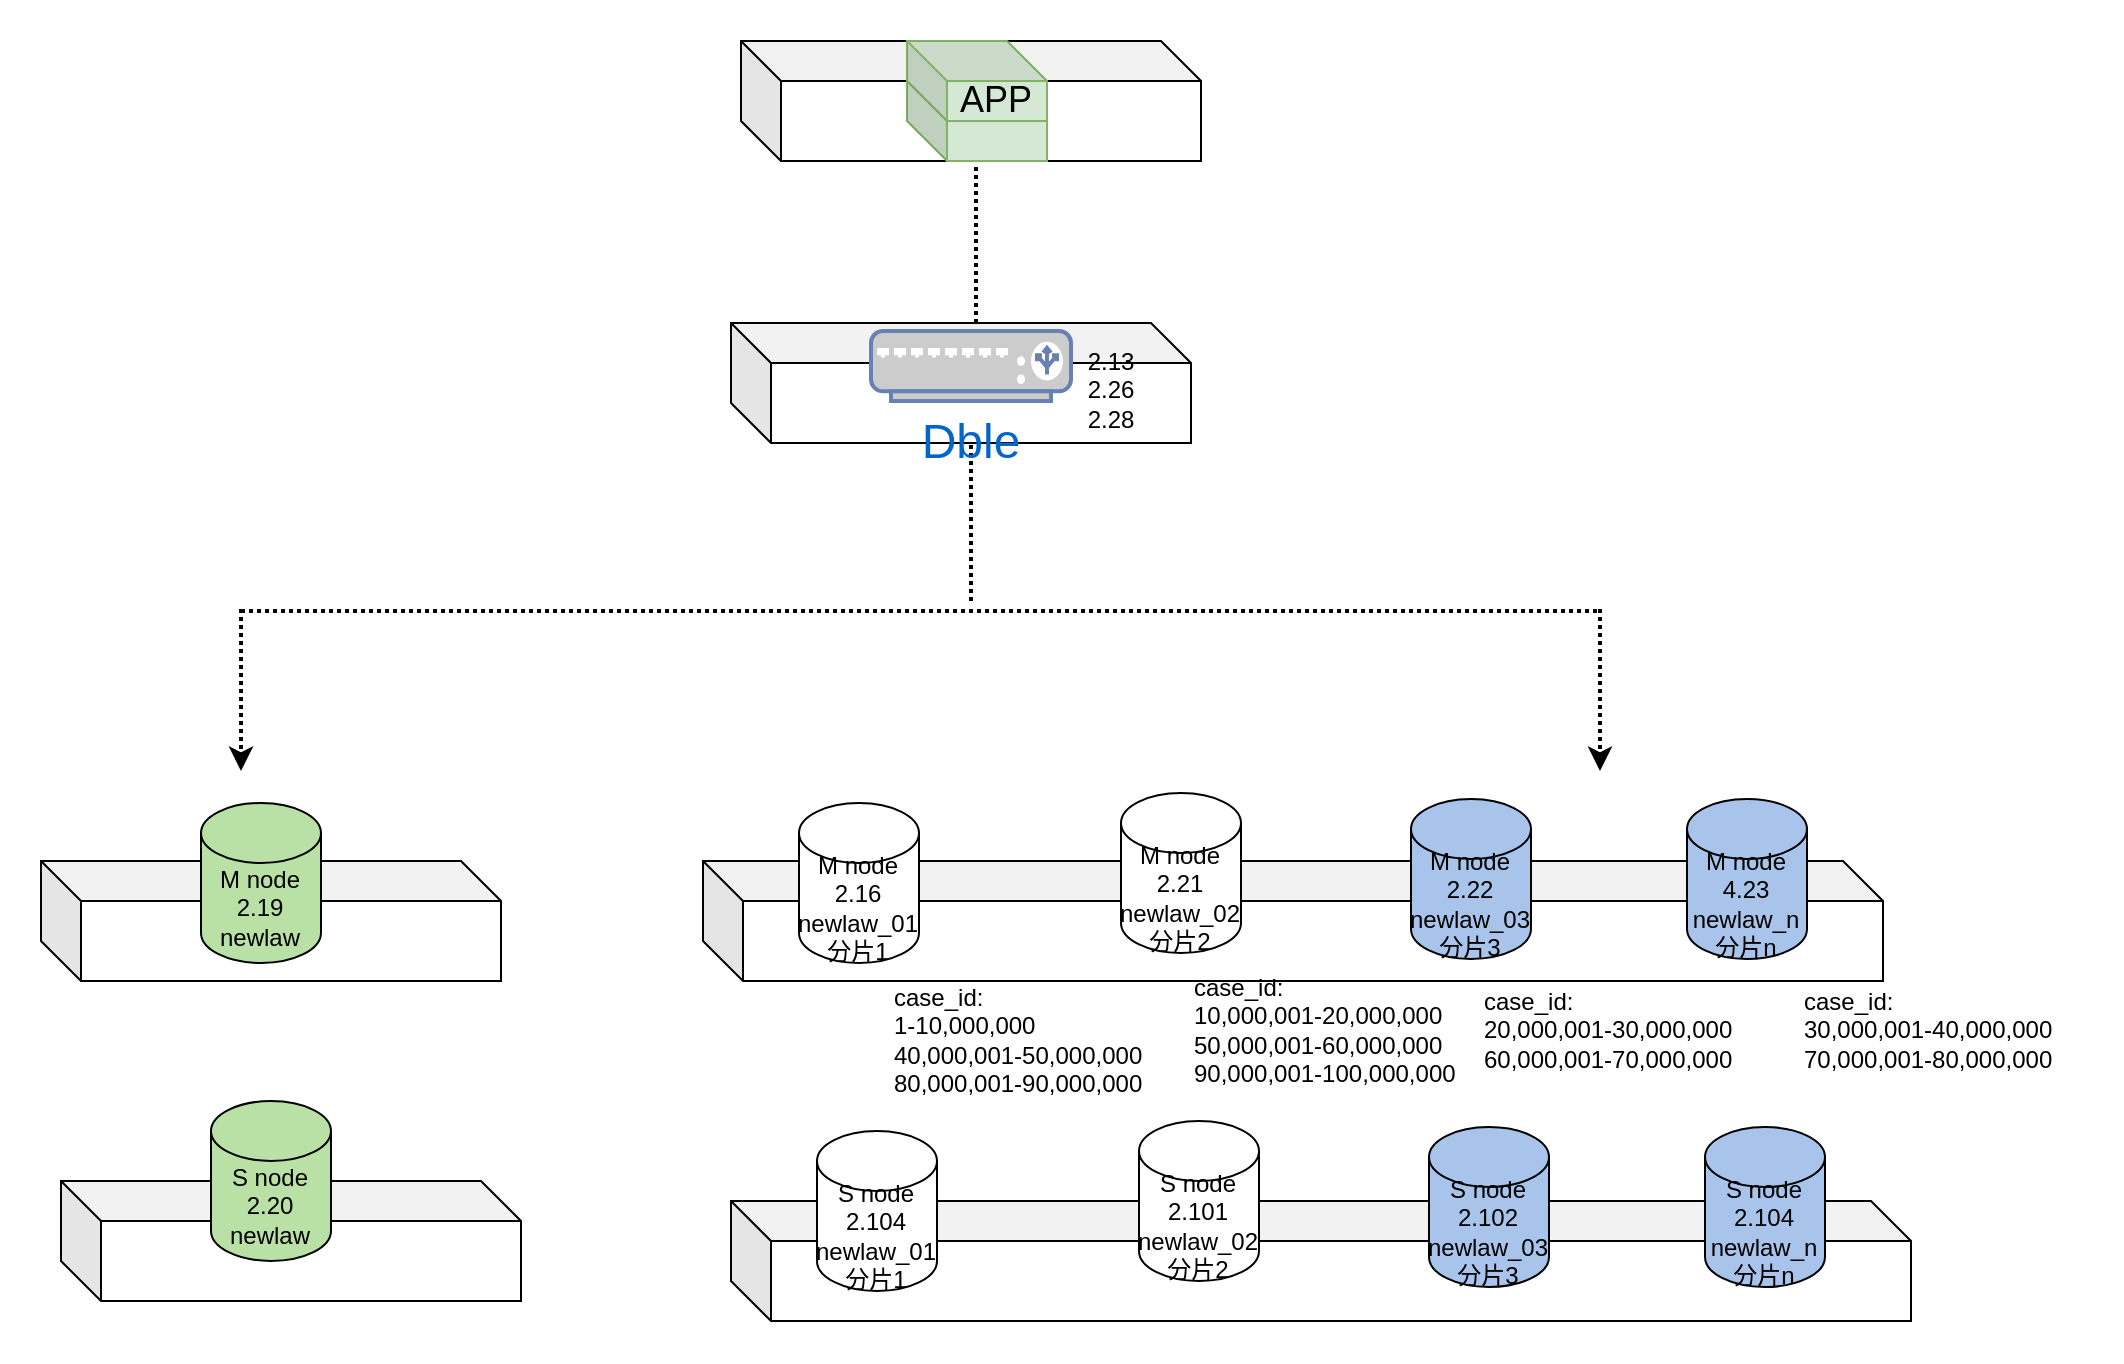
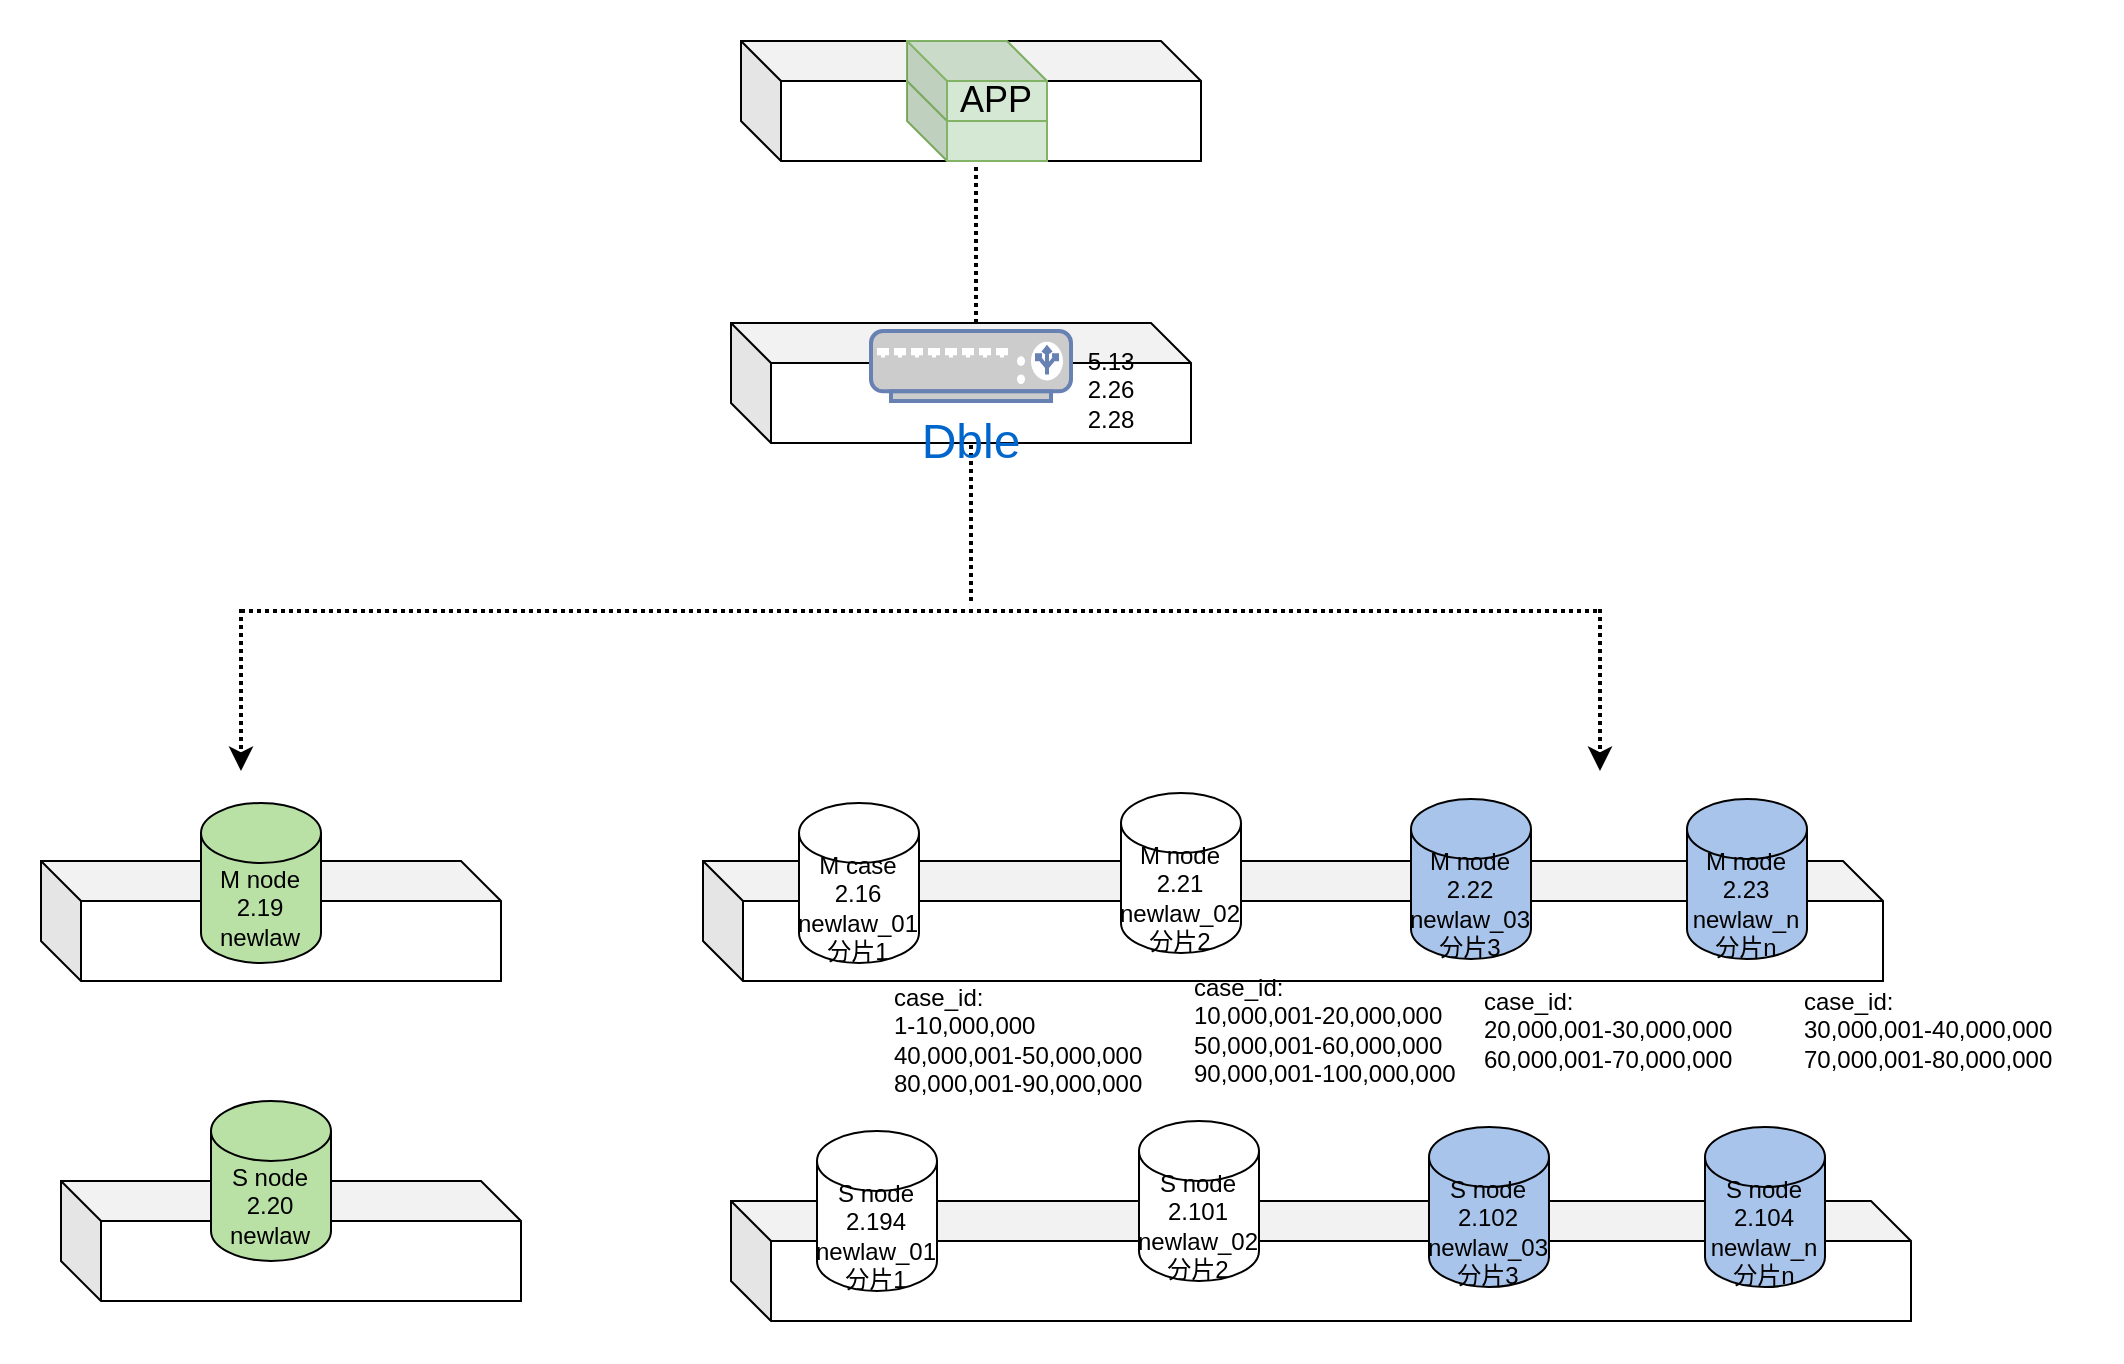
node "2.13 2.26 2.28": label "2.13 2.26 2.28" -> "5.13 2.26 2.28"
node "M node 4.23 newlaw_n 分片n": label "M node 4.23 newlaw_n 分片n" -> "M node 2.23 newlaw_n 分片n"
node "M node 2.16 newlaw_01 分片1": label "M node 2.16 newlaw_01 分片1" -> "M case 2.16 newlaw_01 分片1"
node "S node 2.104 newlaw_01 分片1": label "S node 2.104 newlaw_01 分片1" -> "S node 2.194 newlaw_01 分片1"
